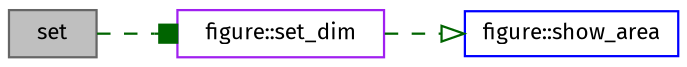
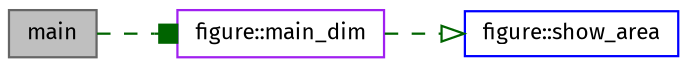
node "set": label "set" -> "main"
node "figure::set_dim": label "figure::set_dim" -> "figure::main_dim"
